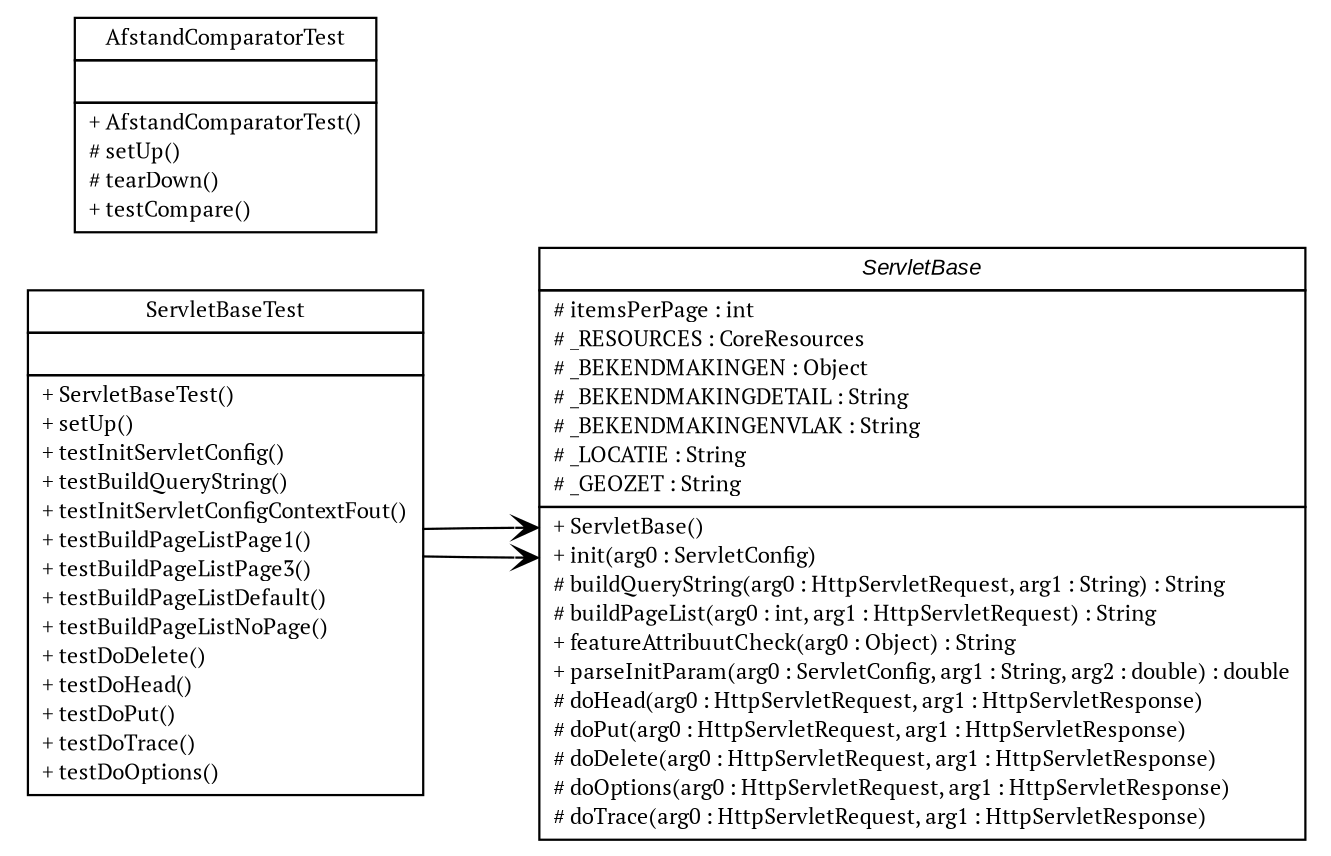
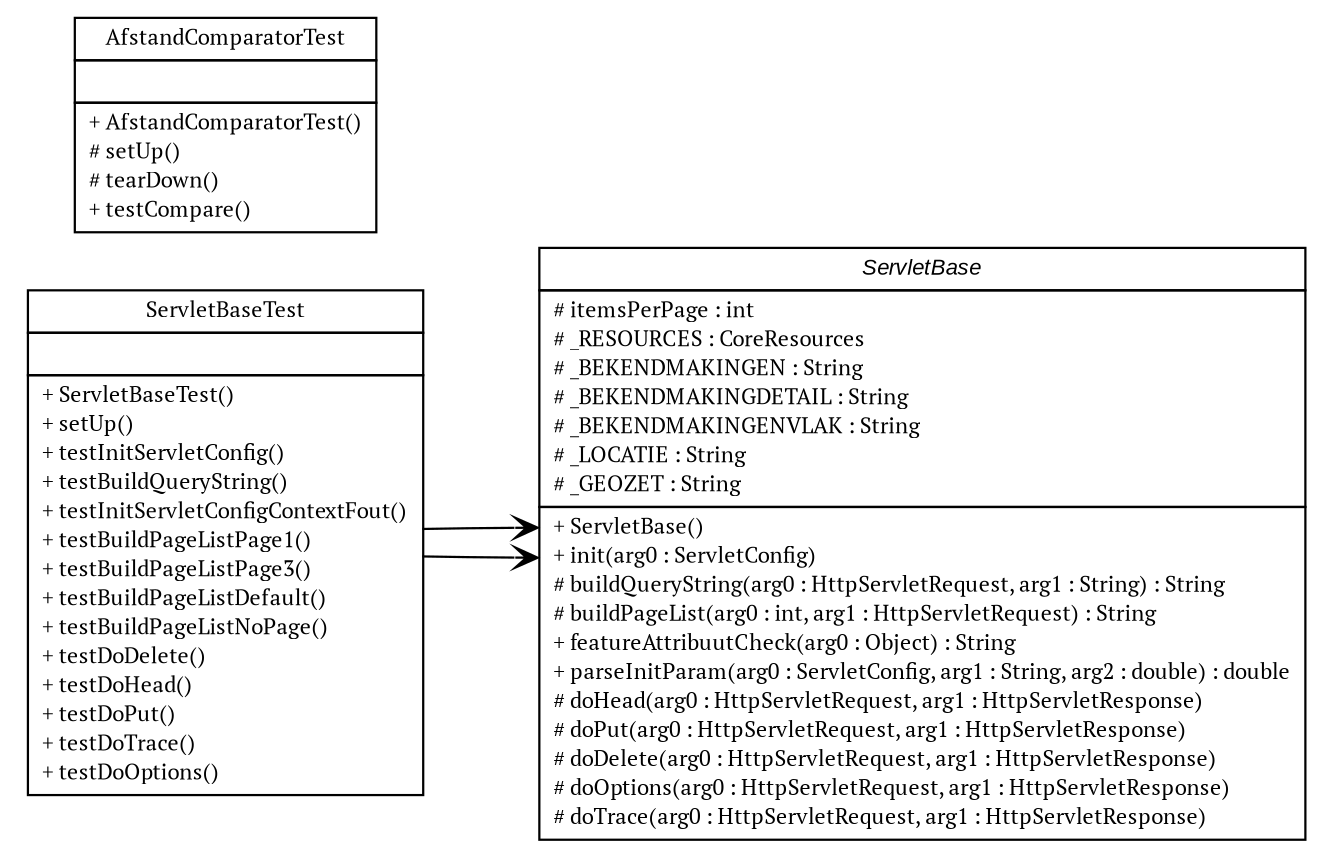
node "ServletBase": text "# _BEKENDMAKINGEN : Object" -> "# _BEKENDMAKINGEN : String"
